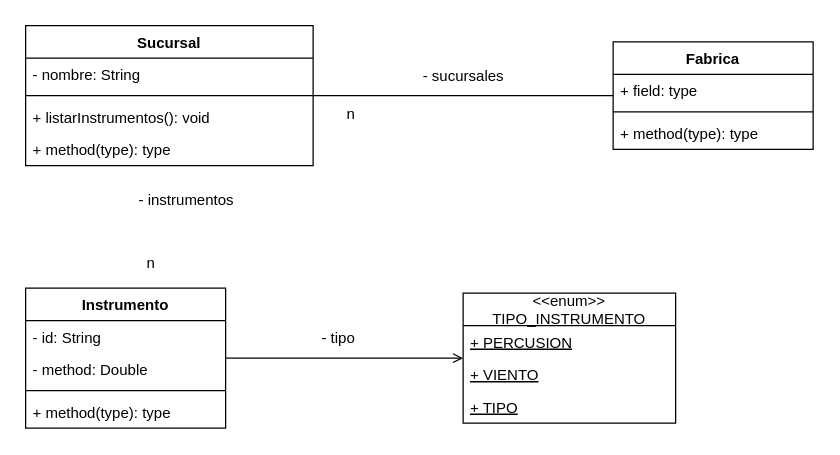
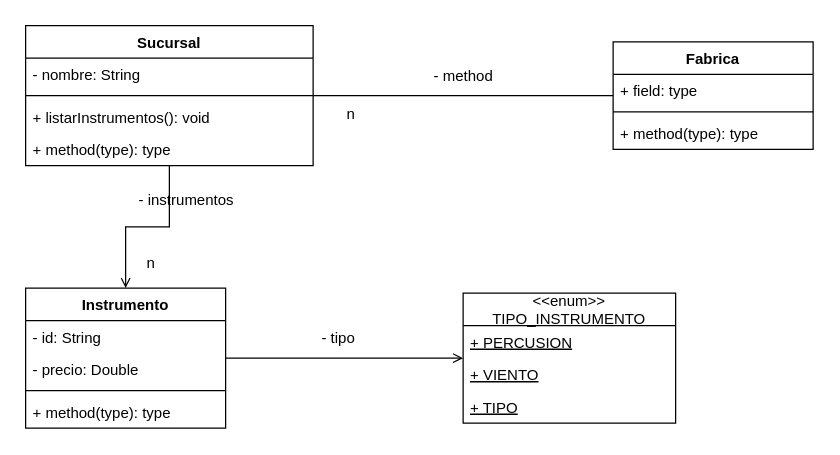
node "- sucursales": label "- sucursales" -> "- method"
edge "Sucursal" -> "Instrumento": added
node "- method: Double": label "- method: Double" -> "- precio: Double"
